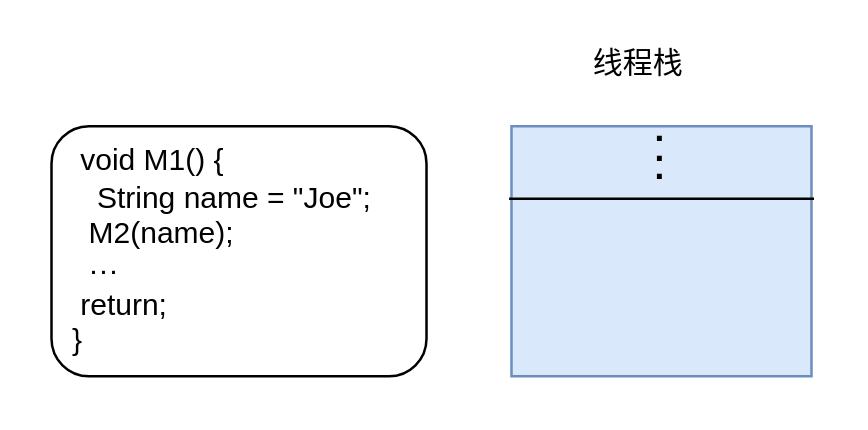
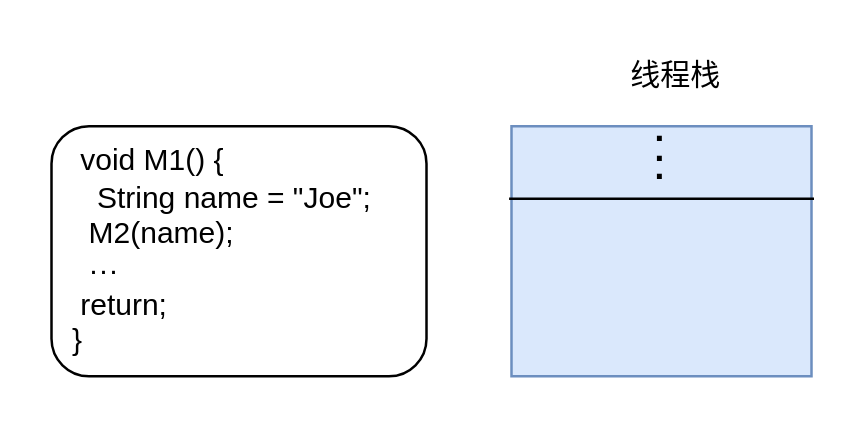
node "线程栈": moved (639, 64) -> (676, 76)
